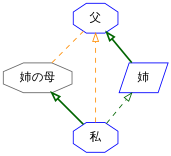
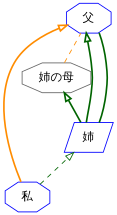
edge "父" -- "姉": added
edge "私" -> "父": style dashed -> bold
edge "私" -> "姉の母": now "姉" -> "姉の母"
